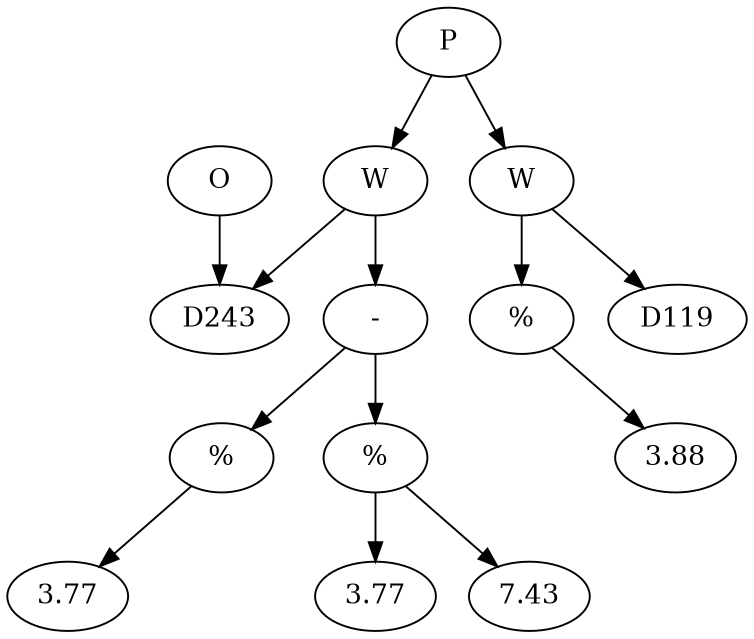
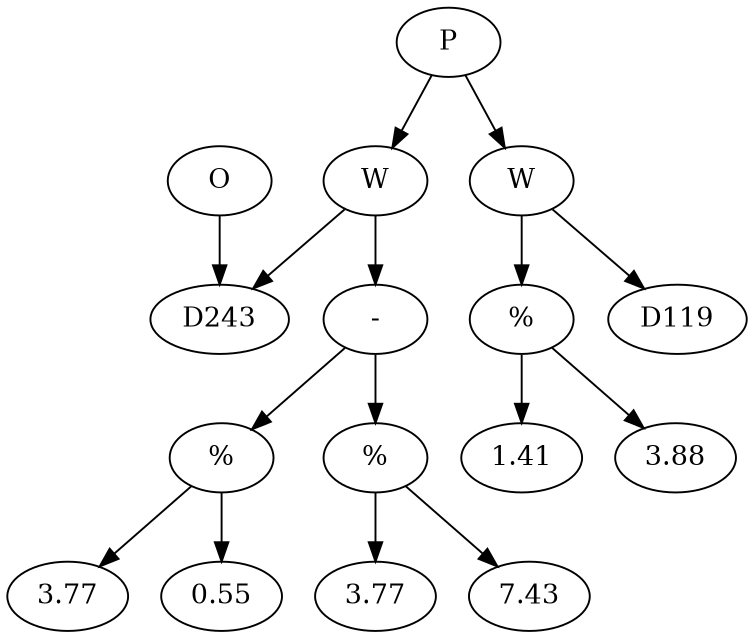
node "1.41": added
node "0.55": added
